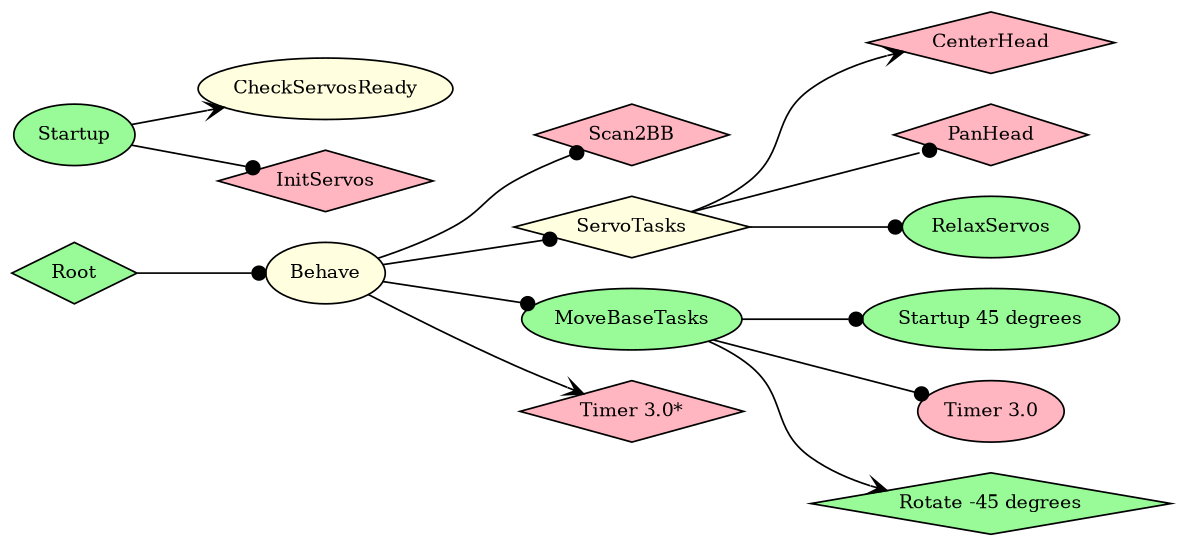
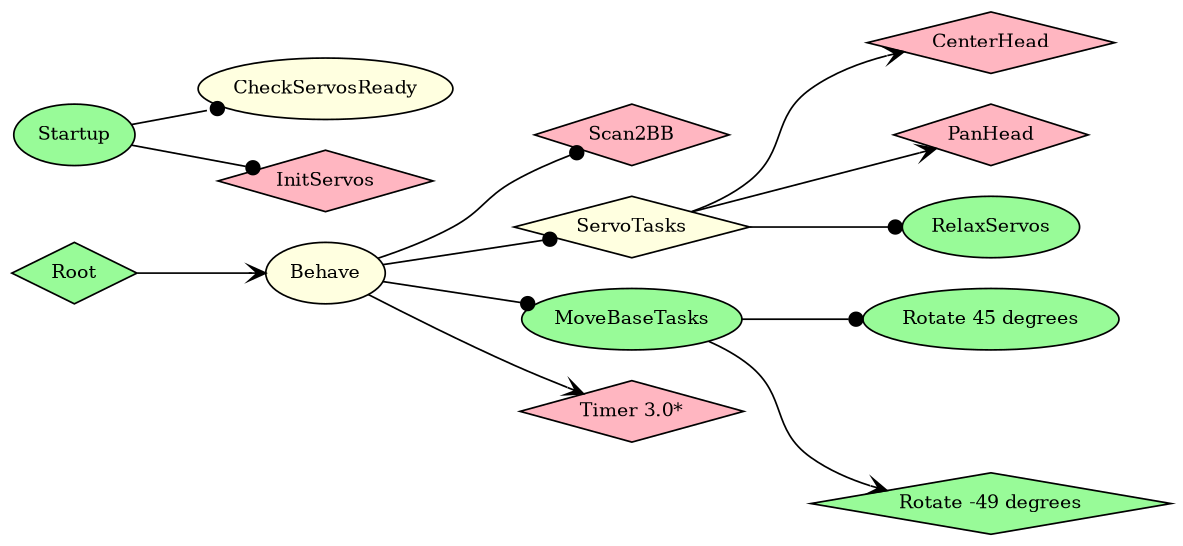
edge "Startup" -> "CheckServosReady": arrowhead vee -> dot
edge "ServoTasks" -> "PanHead": arrowhead dot -> vee
edge "Root" -> "Behave": arrowhead dot -> vee
node "Startup 45 degrees": label "Startup 45 degrees" -> "Rotate 45 degrees"
node "Timer 3.0": removed
node "Rotate -45 degrees": label "Rotate -45 degrees" -> "Rotate -49 degrees"
